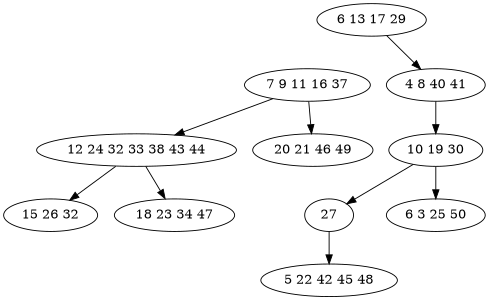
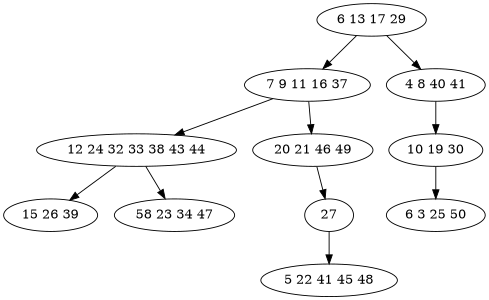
edge "6 13 17 29" -> "7 9 11 16 37": added
edge "10 19 30" -> "27": now "20 21 46 49" -> "27"
node "15 26 32": label "15 26 32" -> "15 26 39"
node "18 23 34 47": label "18 23 34 47" -> "58 23 34 47"
node "5 22 42 45 48": label "5 22 42 45 48" -> "5 22 41 45 48"
